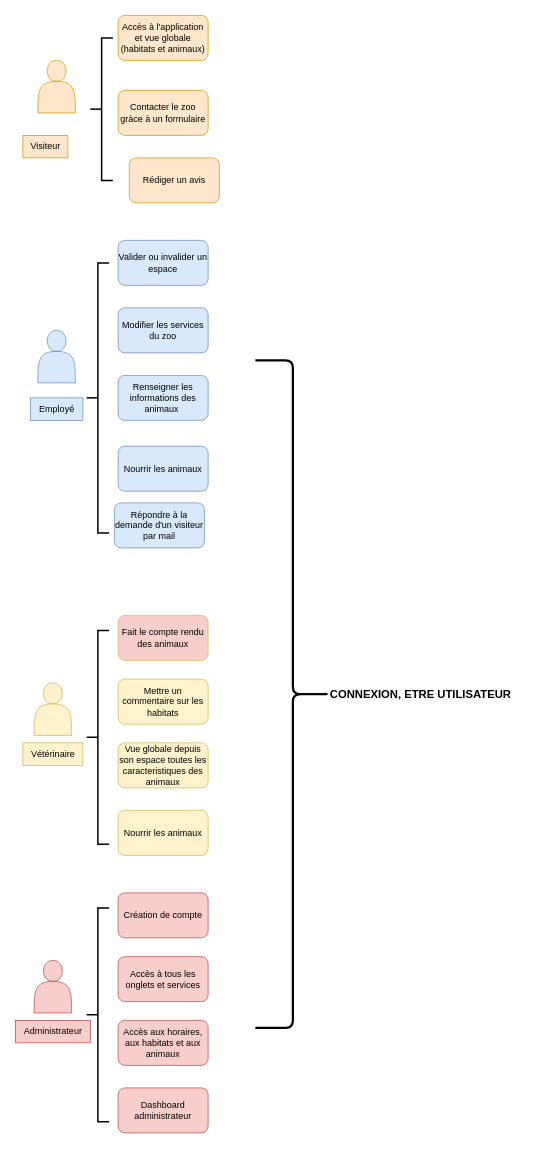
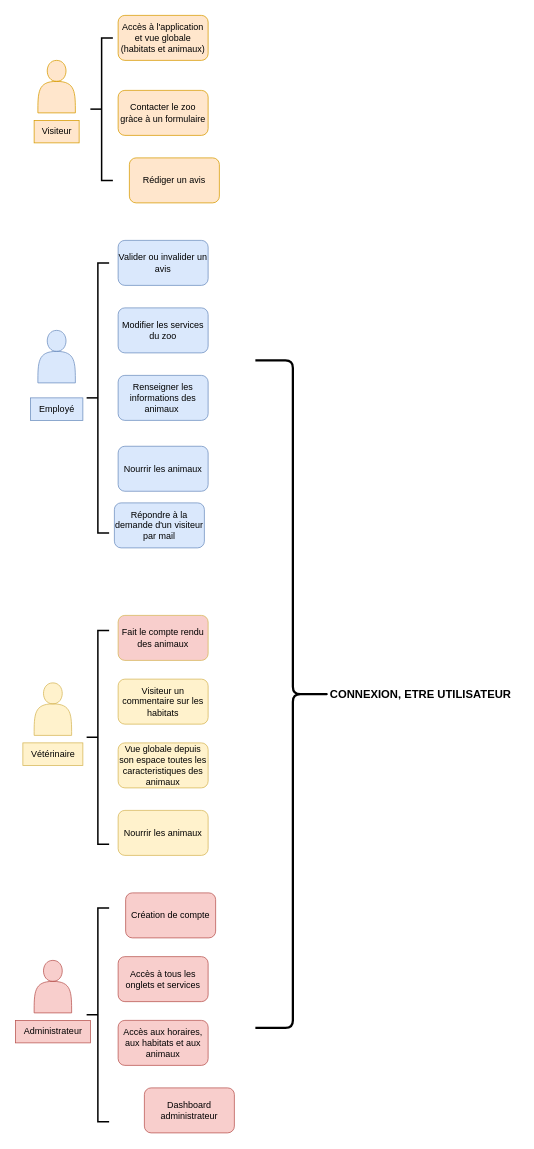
node "Visiteur": moved (45, 147) -> (57, 132)
node "Valider ou invalider un espace": label "Valider ou invalider un espace" -> "Valider ou invalider un avis"
node "Mettre un commentaire sur les habitats": label "Mettre un commentaire sur les habitats" -> "Visiteur un commentaire sur les habitats"
node "Création de compte": moved (163, 915) -> (171, 915)
node "Dashboard administrateur": moved (163, 1110) -> (189, 1110)
